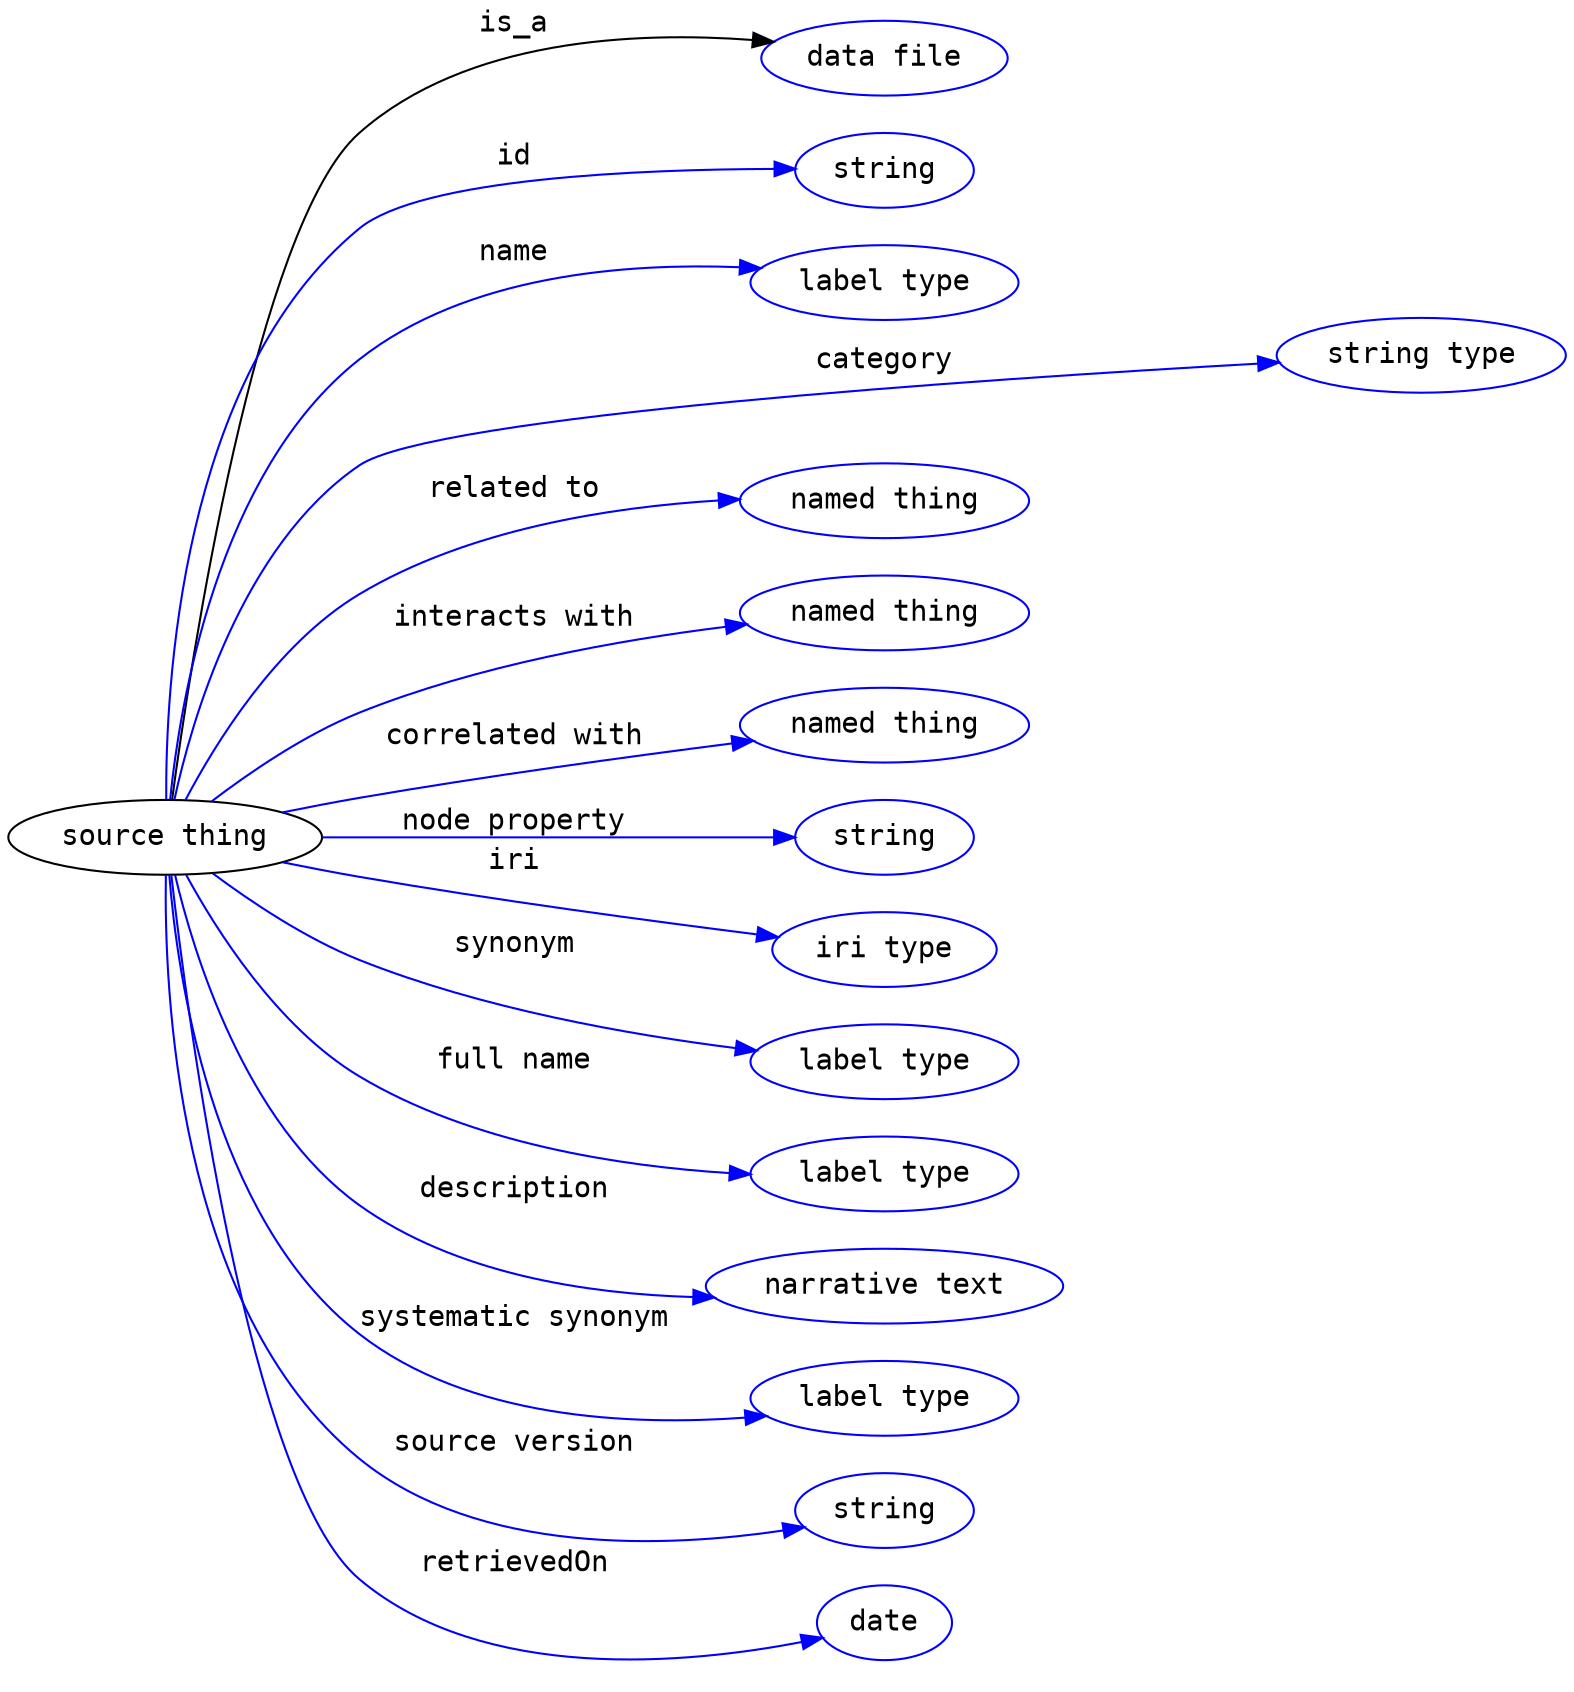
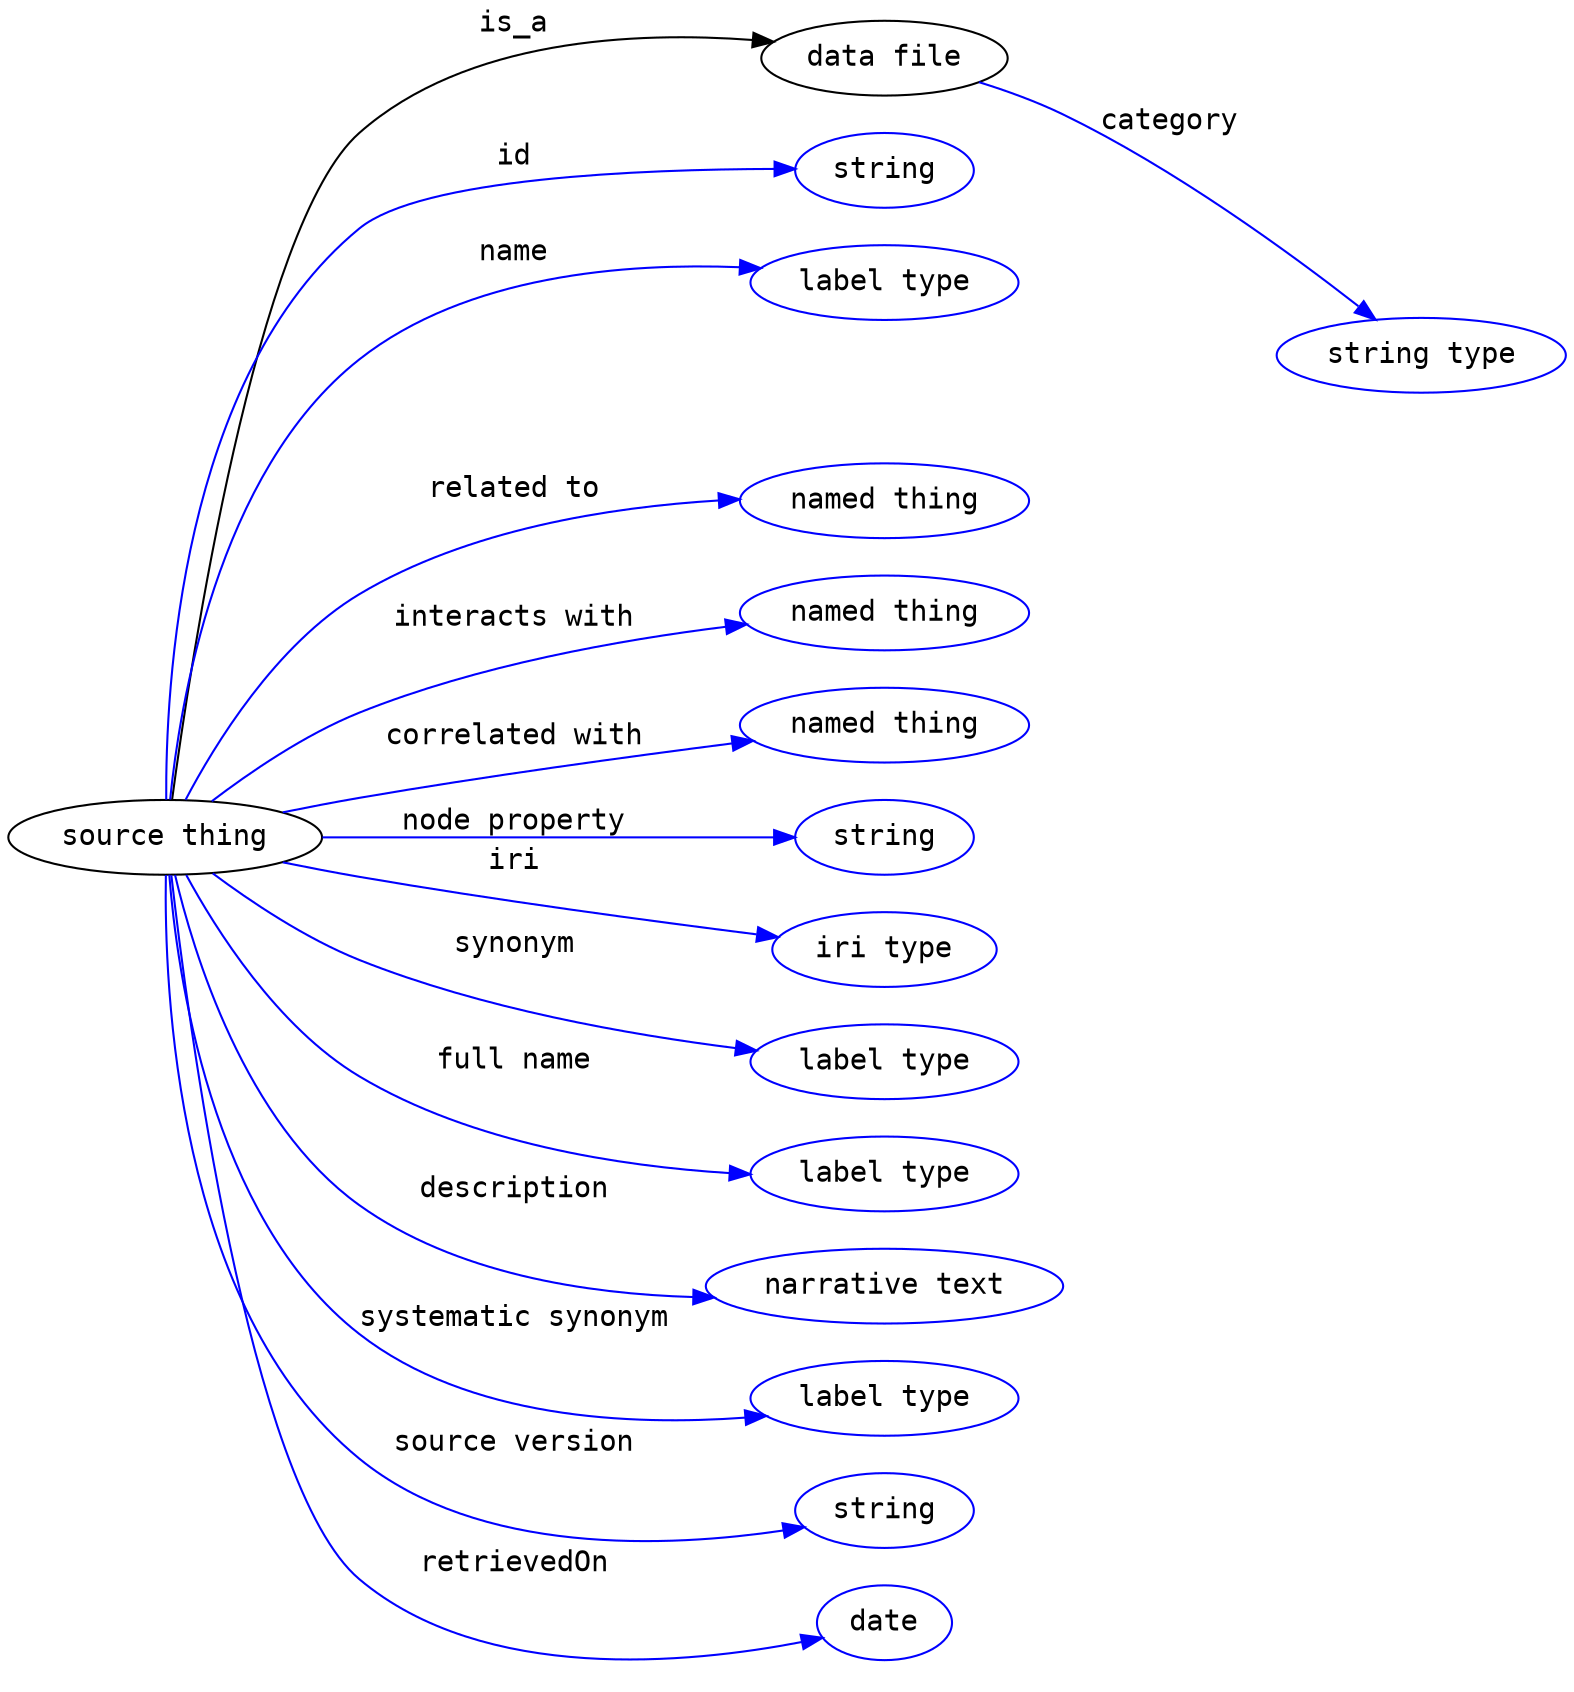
node "data file": color blue -> black
edge "source thing" -> "string type": now "data file" -> "string type"
